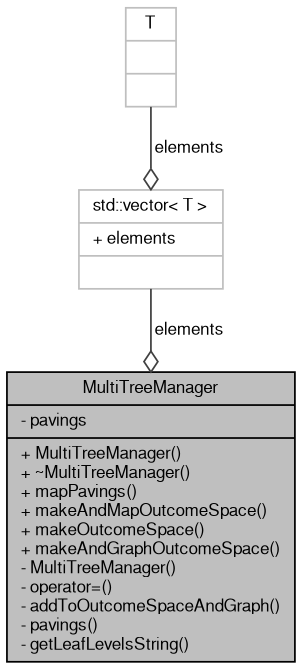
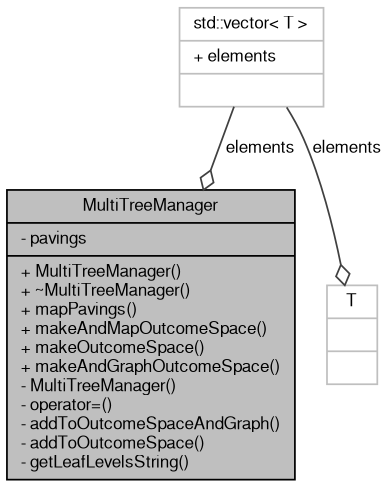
edge "T" -> "std::vector< T >": reversed
node "MultiTreeManager": text "- pavings()" -> "- addToOutcomeSpace()"
